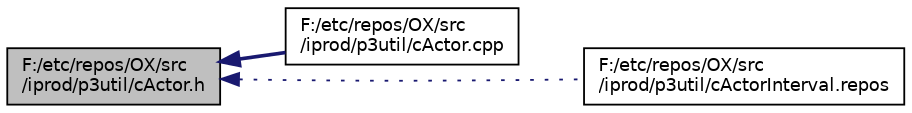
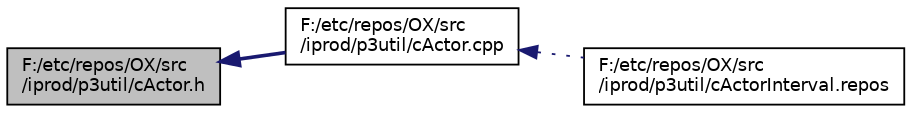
edge "F:/etc/repos/OX/src /iprod/p3util/cActorInterval.repos" -> "F:/etc/repos/OX/src /iprod/p3util/cActor.h": now "F:/etc/repos/OX/src /iprod/p3util/cActorInterval.repos" -> "F:/etc/repos/OX/src /iprod/p3util/cActor.cpp"
